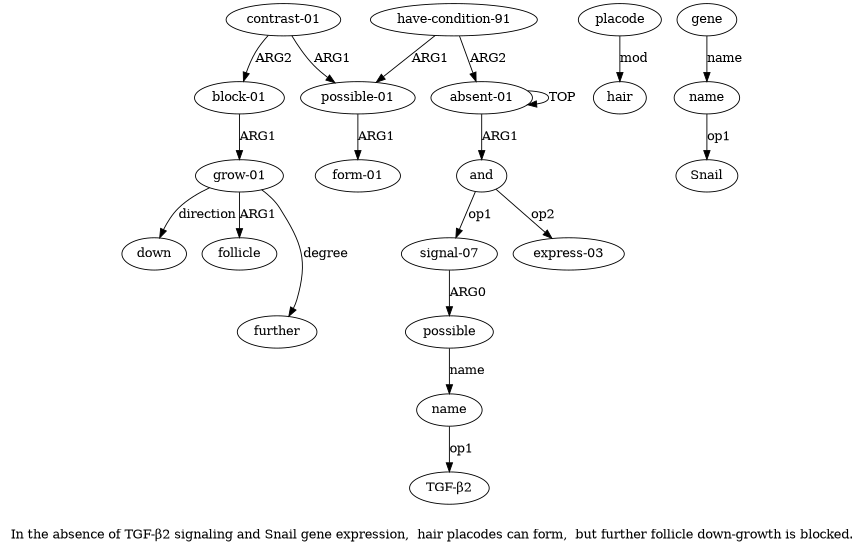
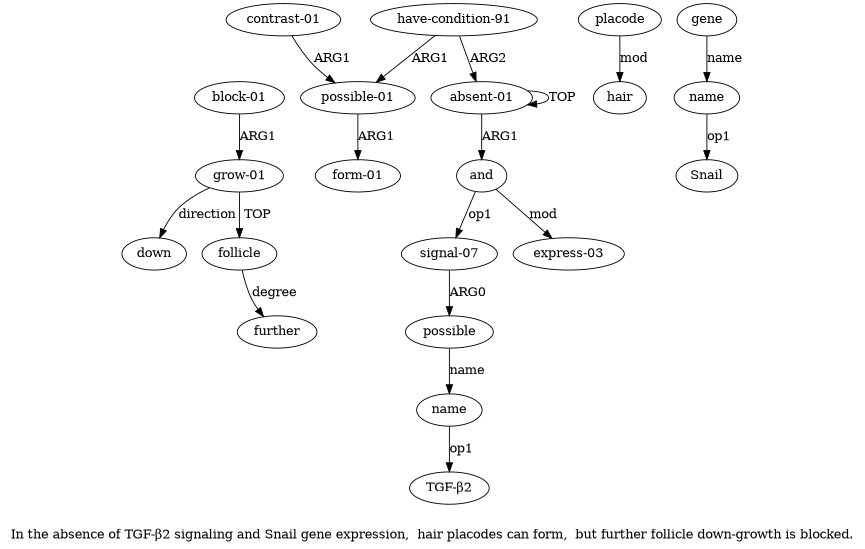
edge "contrast-01" -> "block-01": removed, label "ARG2"
edge "grow-01" -> "follicle": label "ARG1" -> "TOP"
edge "and" -> "express-03": label "op2" -> "mod"
edge "grow-01" -> "further": now "follicle" -> "further"
